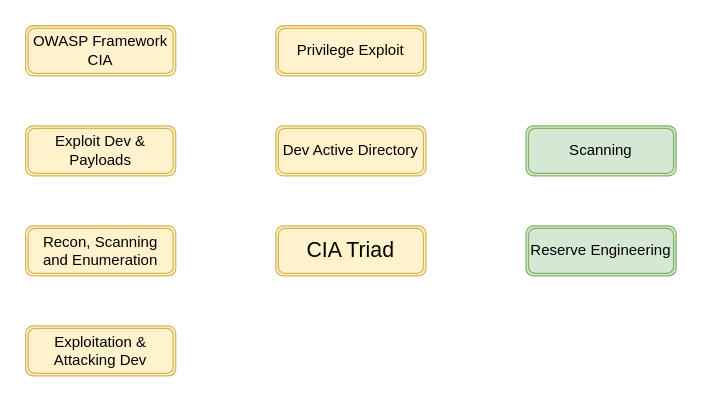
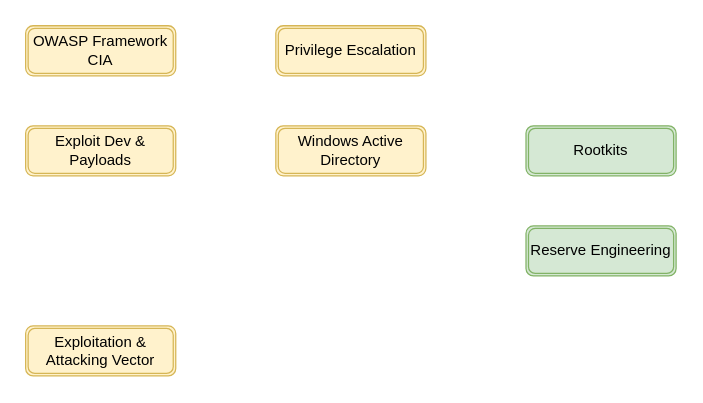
node "Privilege Exploit": label "Privilege Exploit" -> "Privilege Escalation"
node "Dev Active Directory": label "Dev Active Directory" -> "Windows Active Directory"
node "Scanning": label "Scanning" -> "Rootkits"
node "Recon, Scanning and Enumeration": removed
node "CIA Triad": removed
node "Exploitation & Attacking Dev": label "Exploitation & Attacking Dev" -> "Exploitation & Attacking Vector"
